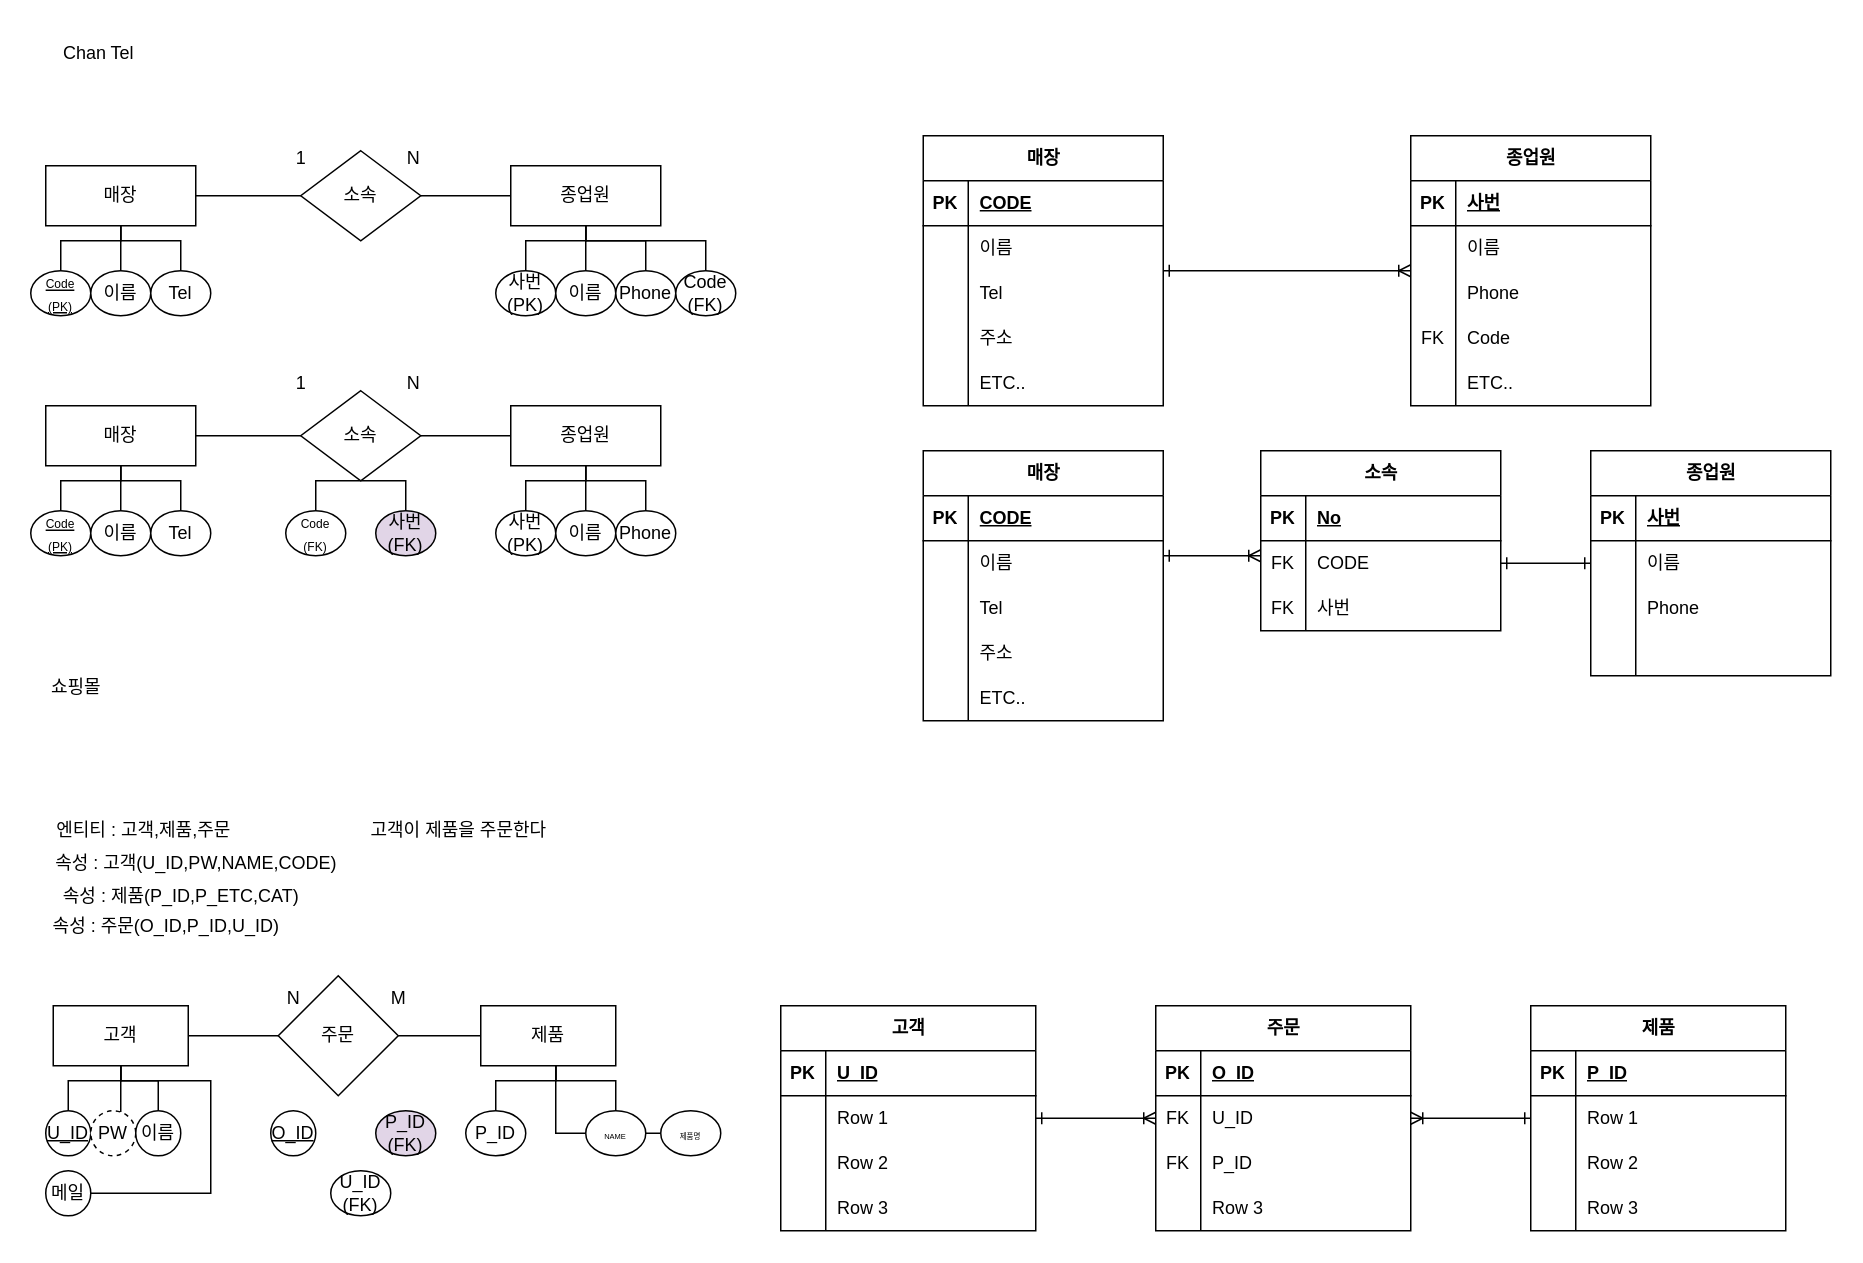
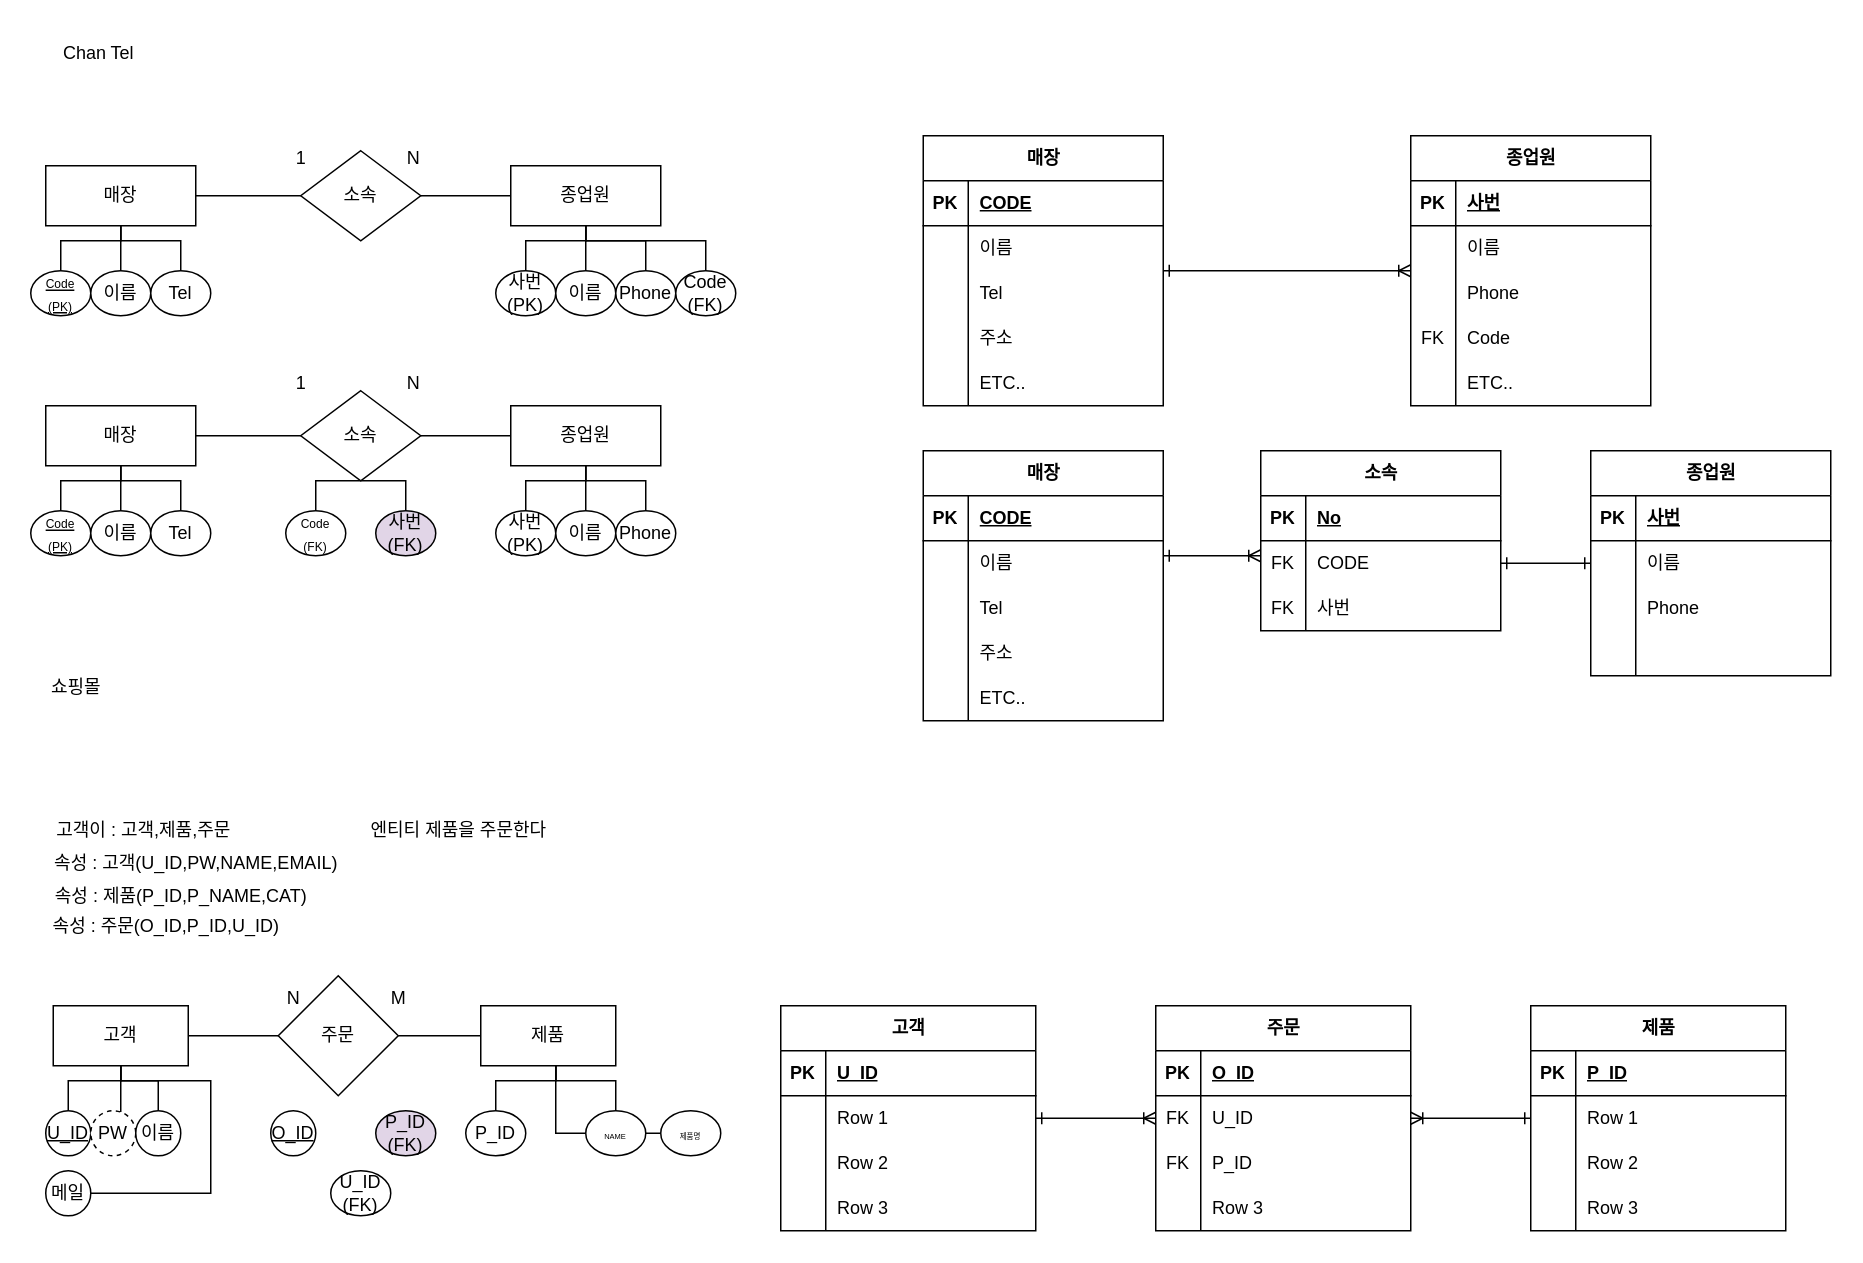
node "엔티티 : 고객,제품,주문": label "엔티티 : 고객,제품,주문" -> "고객이 : 고객,제품,주문"
node "고객이 제품을 주문한다": label "고객이 제품을 주문한다" -> "엔티티 제품을 주문한다"
node "속성 : 고객(U_ID,PW,NAME,CODE)": label "속성 : 고객(U_ID,PW,NAME,CODE)" -> "속성 : 고객(U_ID,PW,NAME,EMAIL)"
node "속성 : 제품(P_ID,P_ETC,CAT)": label "속성 : 제품(P_ID,P_ETC,CAT)" -> "속성 : 제품(P_ID,P_NAME,CAT)"
